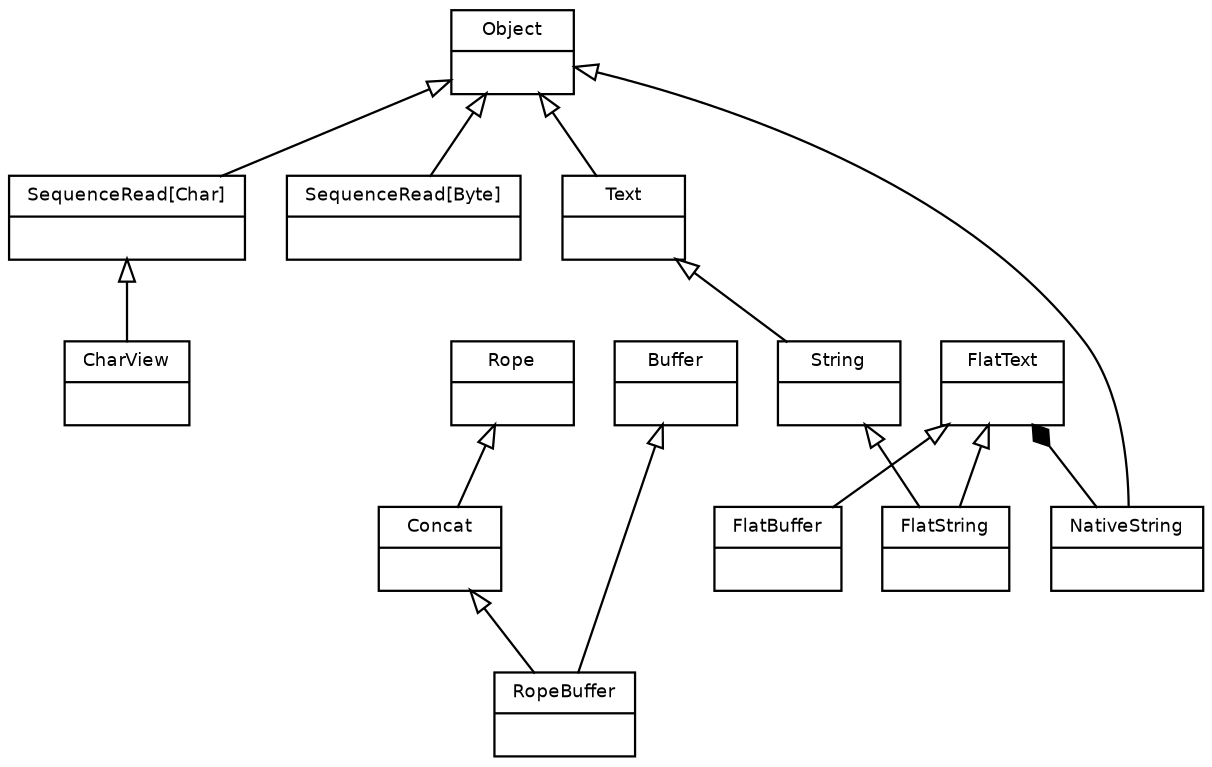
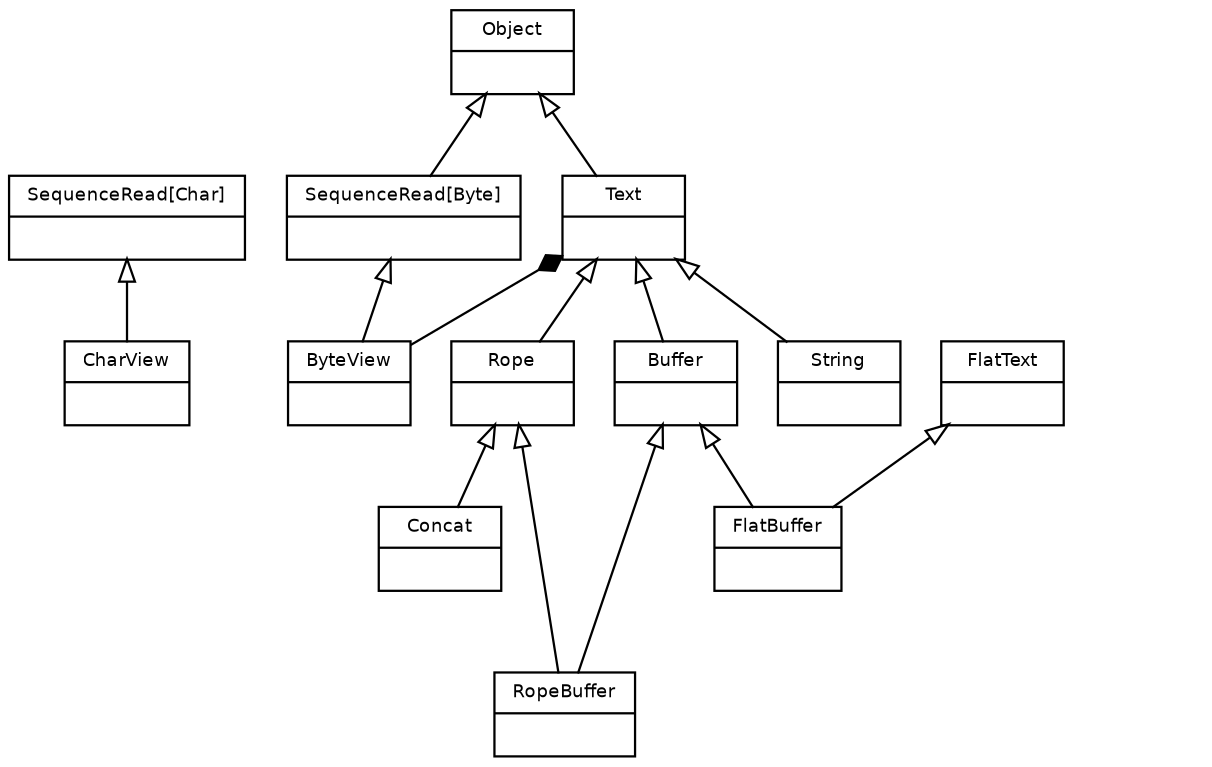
edge "SequenceRead[Char]" -> "Object": removed
edge "Rope" -> "Text": added
edge "Buffer" -> "Text": added
node "ByteView": added
edge "FlatBuffer" -> "Buffer": added
node "FlatString": removed
node "NativeString": removed
edge "RopeBuffer" -> "Concat": now "RopeBuffer" -> "Rope"
